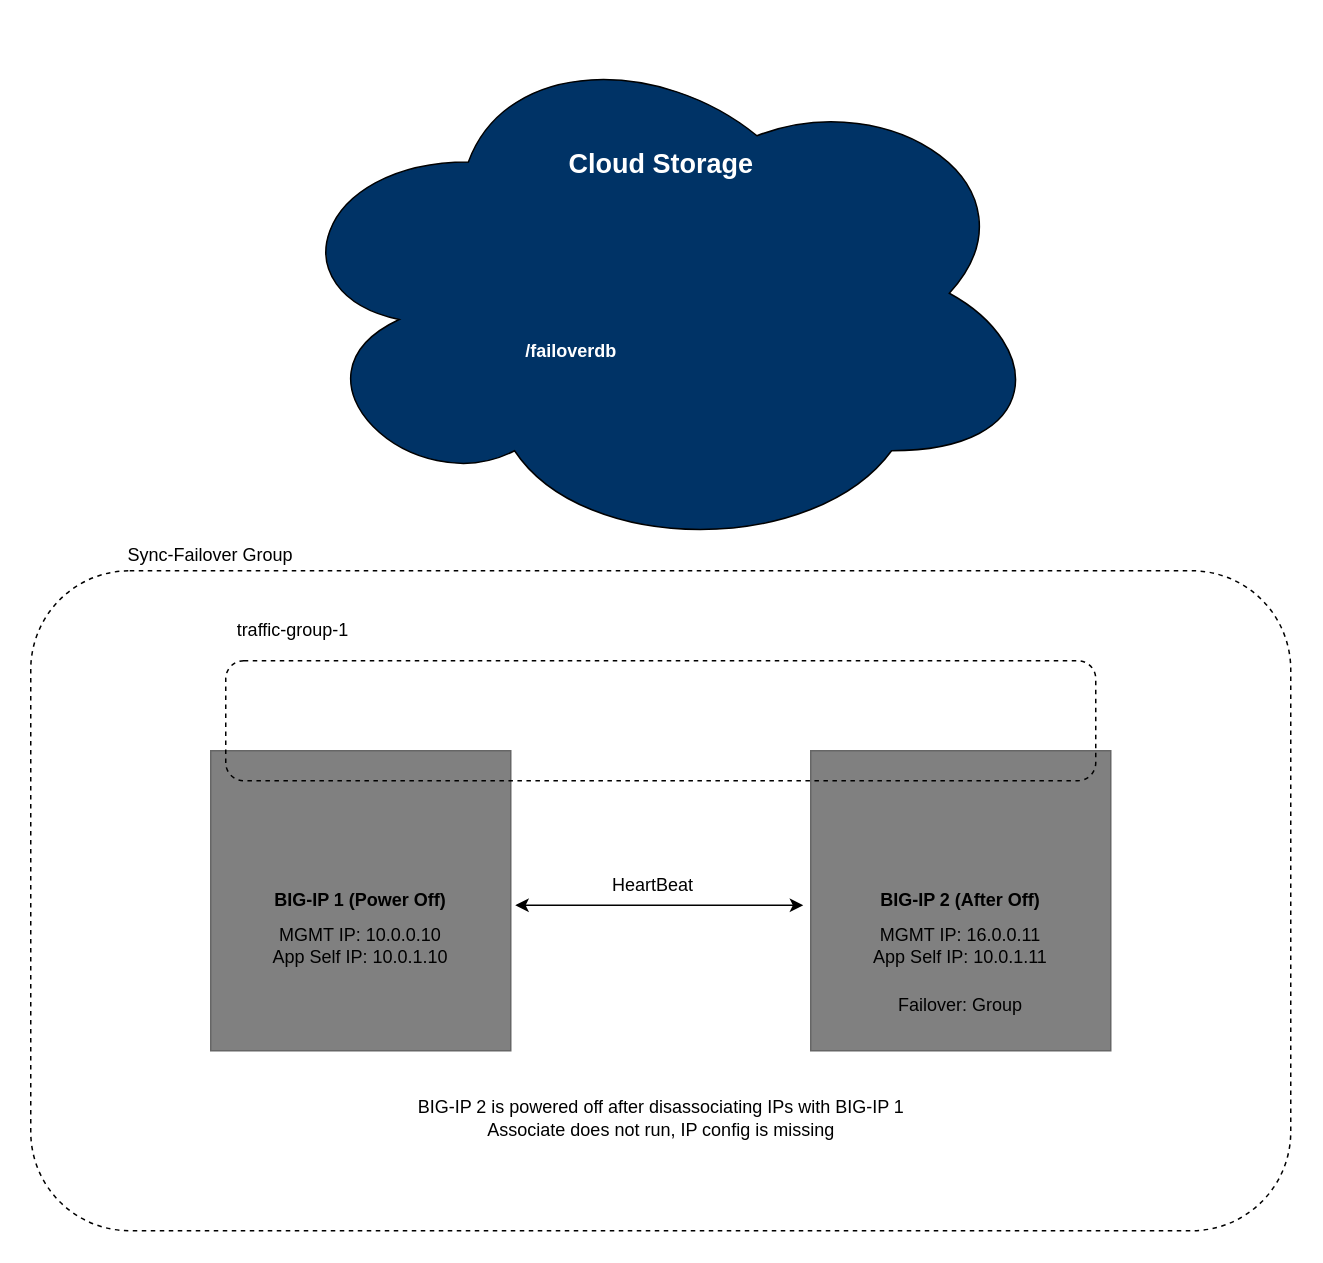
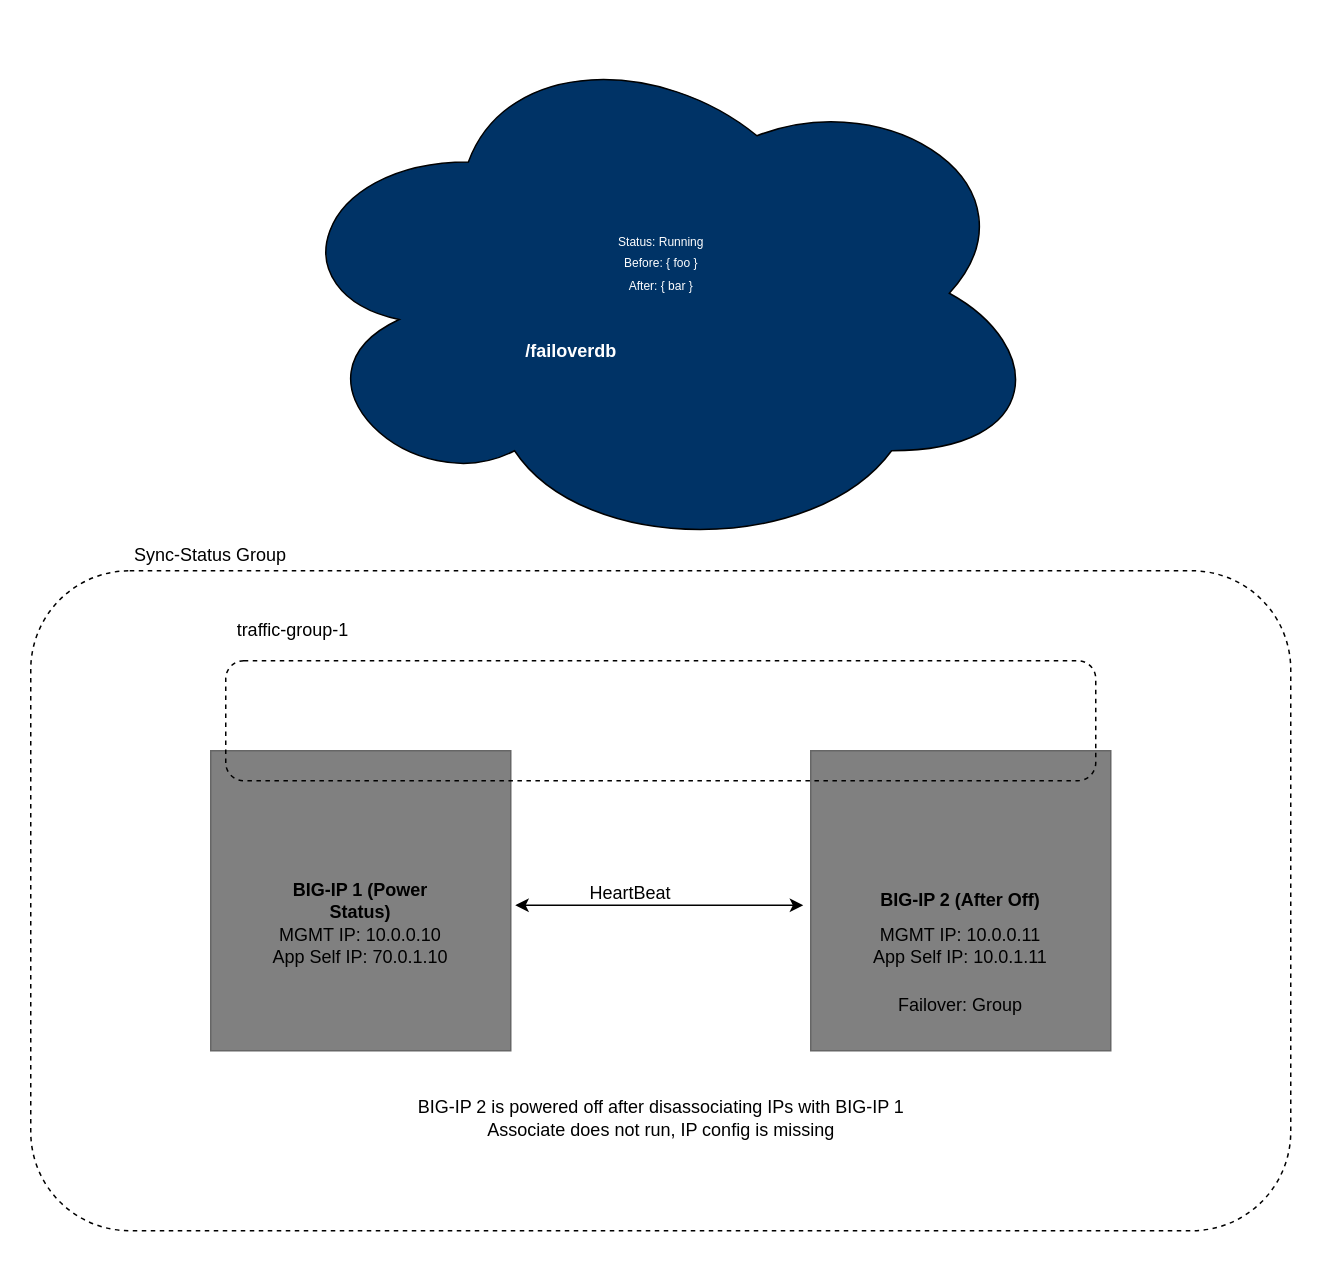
node "Cloud Storage": removed
node "Status: Running Before: { foo } After: { bar }": added
node "Sync-Failover Group": label "Sync-Failover Group" -> "Sync-Status Group"
node "HeartBeat": moved (653, 886) -> (631, 893)
node "BIG-IP 1 (Power Off)": label "BIG-IP 1 (Power Off)" -> "BIG-IP 1 (Power Status)"
node "MGMT IP: 10.0.0.10 App Self IP: 10.0.1.10": label "MGMT IP: 10.0.0.10 App Self IP: 10.0.1.10" -> "MGMT IP: 10.0.0.10 App Self IP: 70.0.1.10"
node "MGMT IP: 16.0.0.11 App Self IP: 10.0.1.11": label "MGMT IP: 16.0.0.11 App Self IP: 10.0.1.11" -> "MGMT IP: 10.0.0.11 App Self IP: 10.0.1.11"
